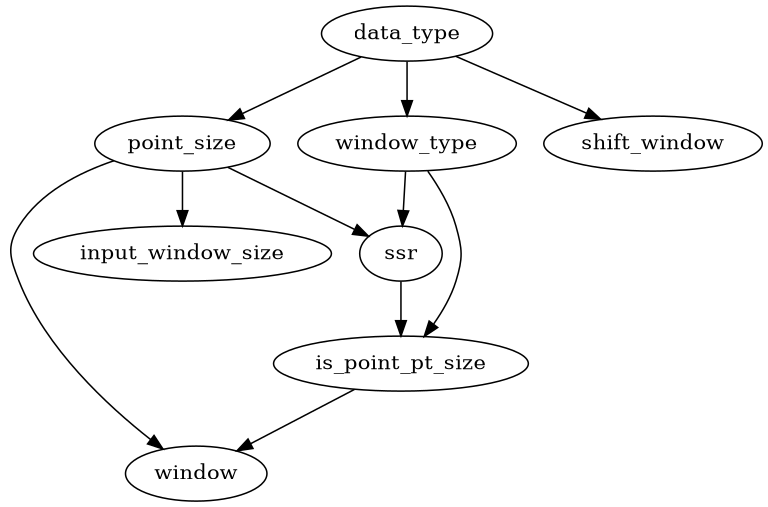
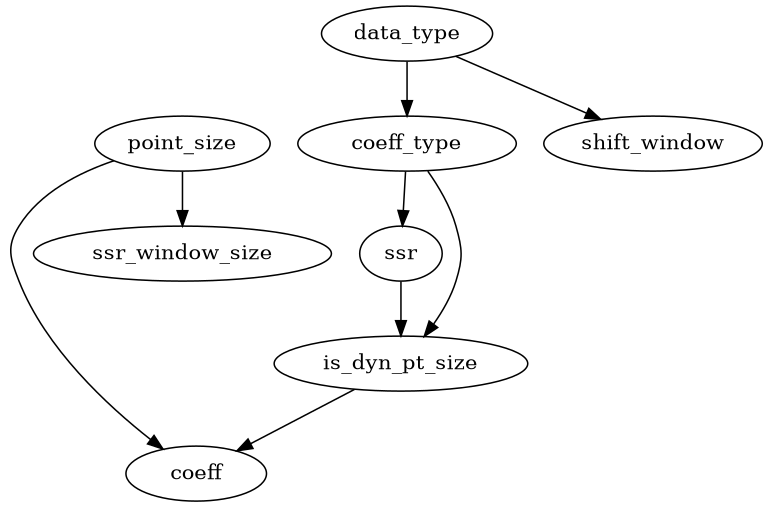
edge "data_type" -> "point_size": removed
node "window_type": label "window_type" -> "coeff_type"
edge "point_size" -> "ssr": removed
node "input_window_size": label "input_window_size" -> "ssr_window_size"
node "is_point_pt_size": label "is_point_pt_size" -> "is_dyn_pt_size"
node "window": label "window" -> "coeff"
